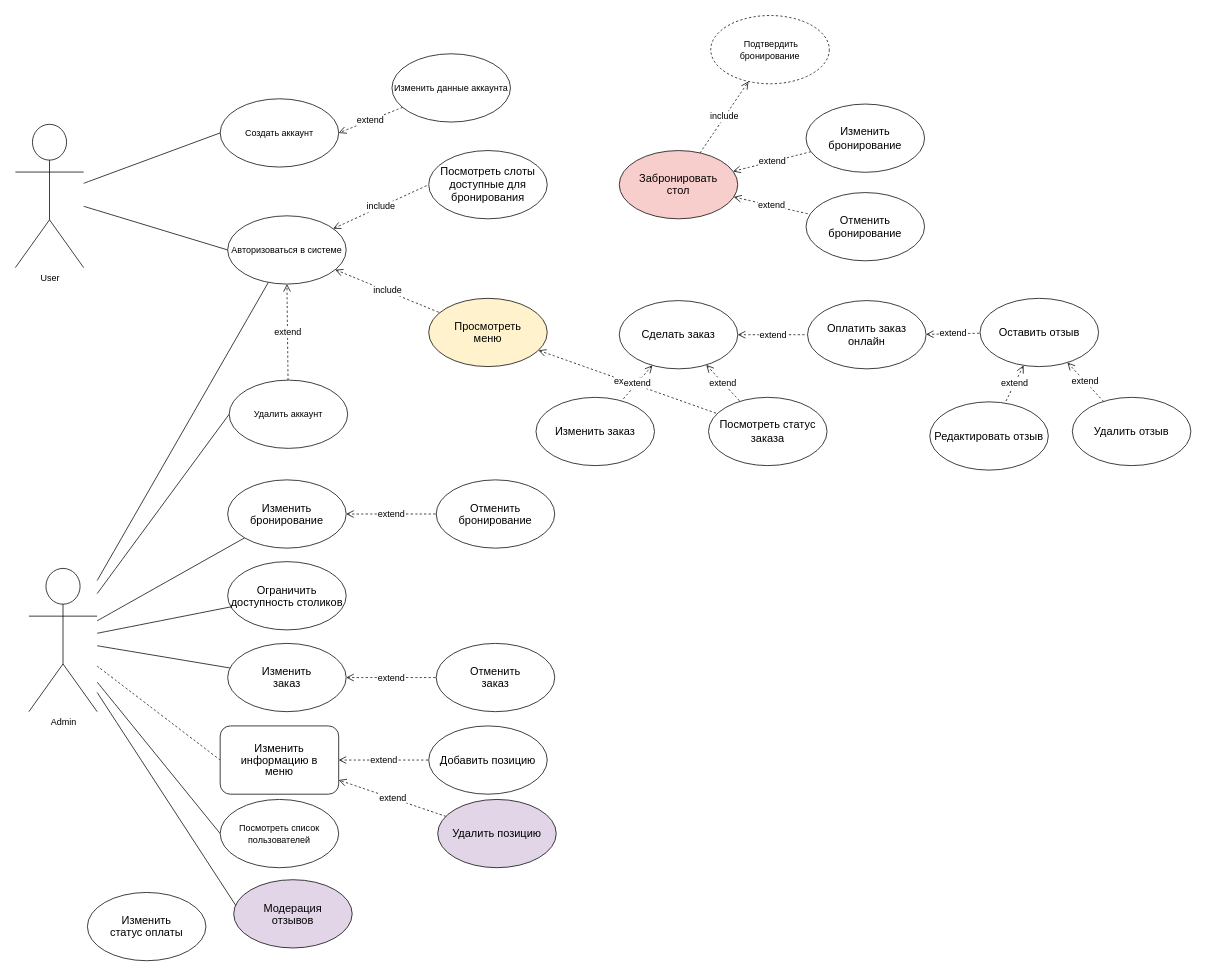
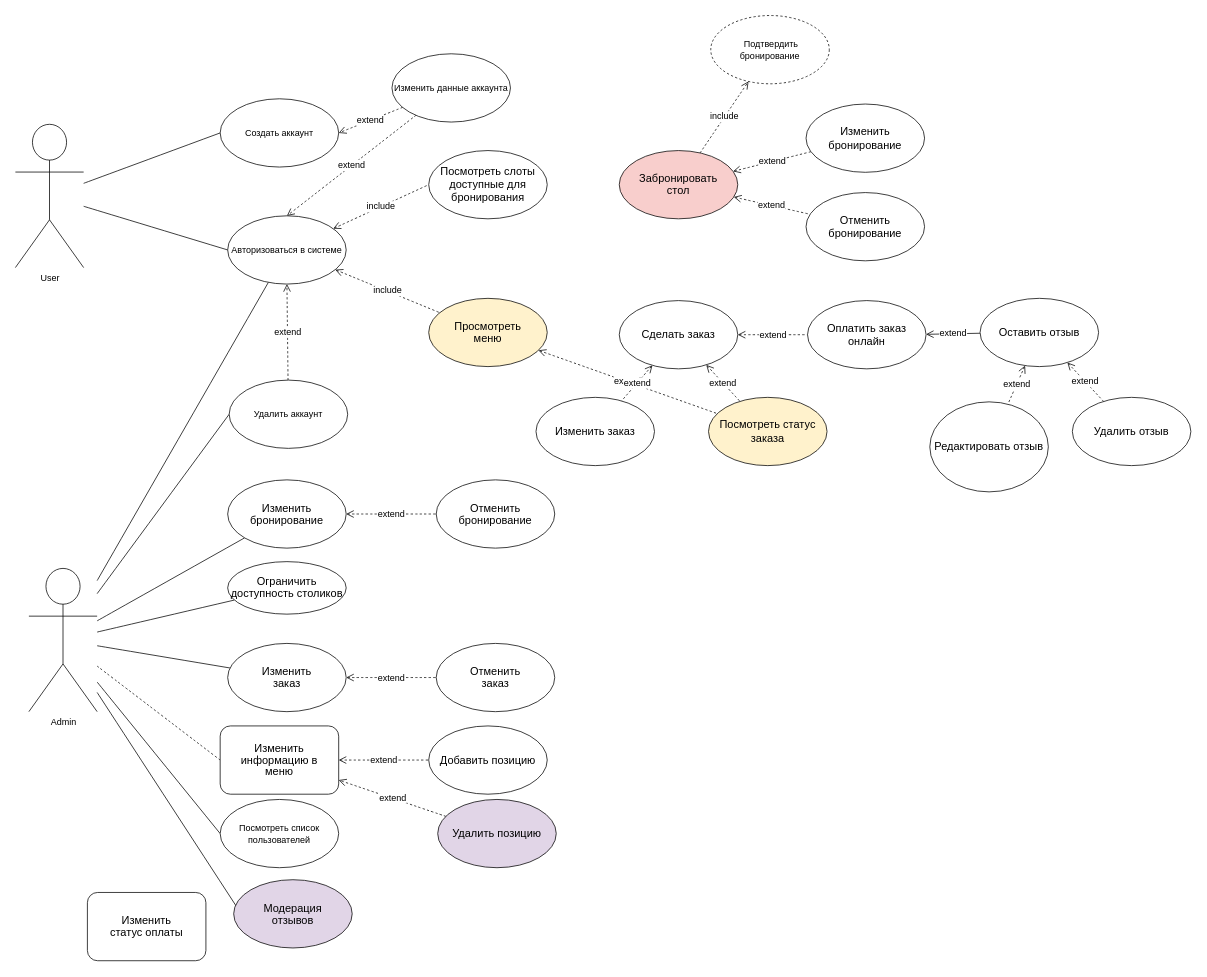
edge "Изменить данные аккаунта" -> "Авторизоваться в системе": added, label "extend"
edge "Оставить отзыв" -> "Оплатить заказ онлайн": style dashed -> solid
node "Посмотреть статус заказа": fillcolor #ffffff -> #fff2cc
node "Редактировать отзыв": size 119x68 -> 119x90
node "Ограничить доступность столиков": size 119x68 -> 119x53
node "Изменить статус оплаты": shape ellipse -> rounded rectangle
